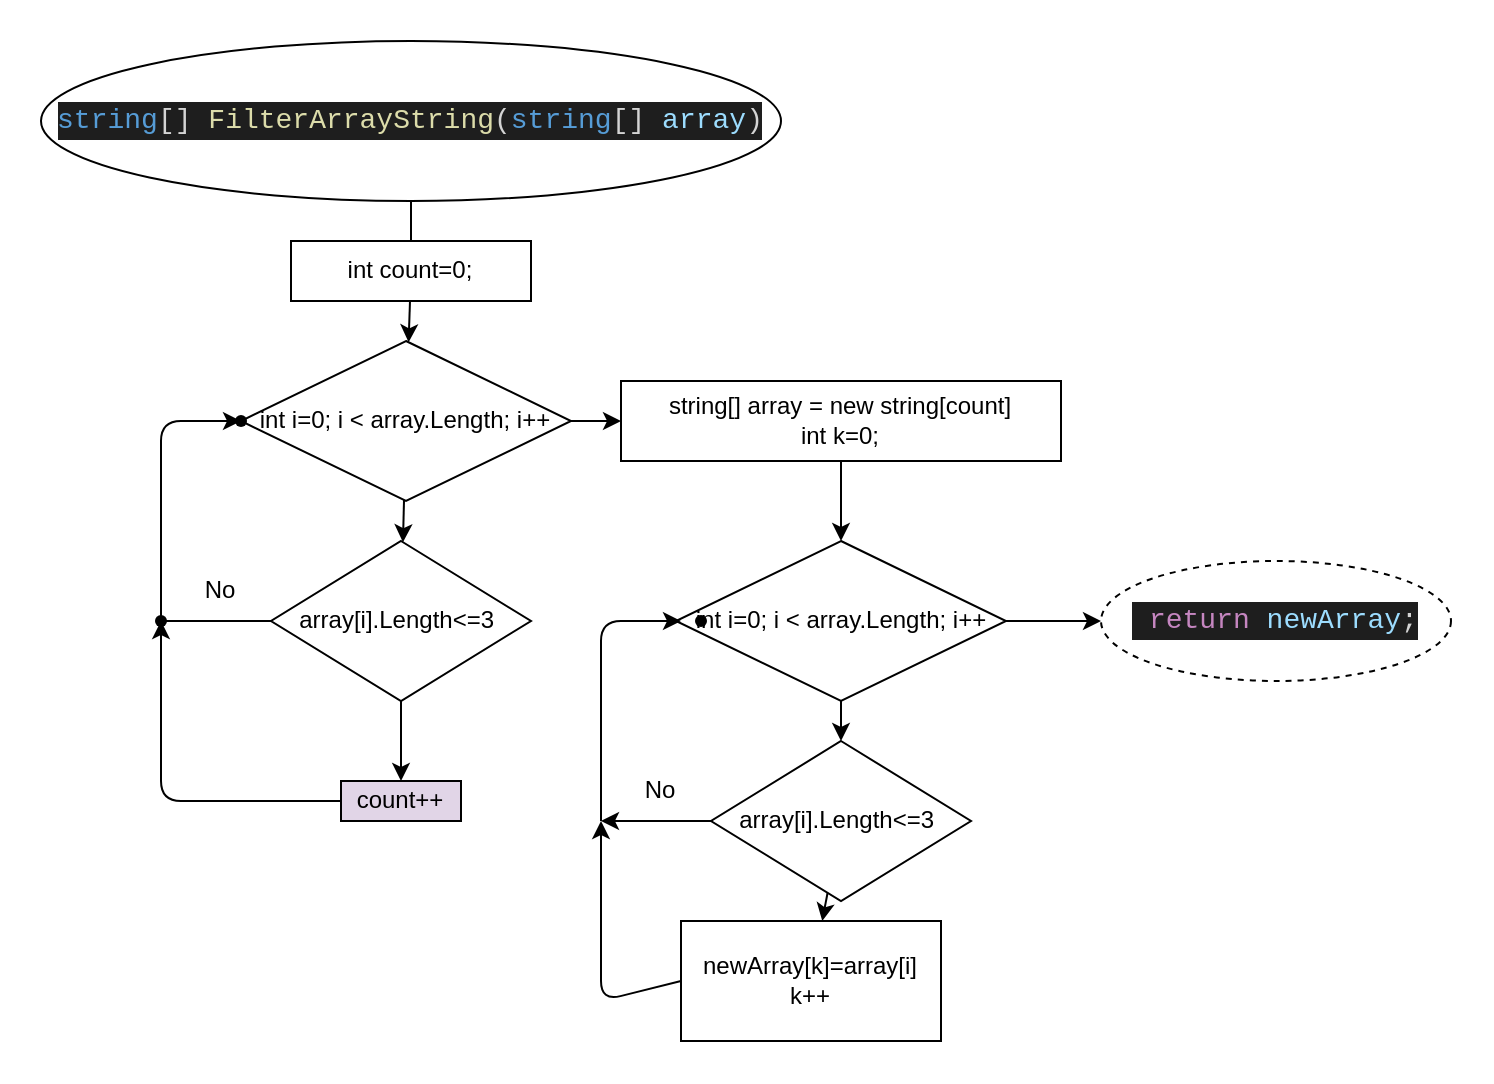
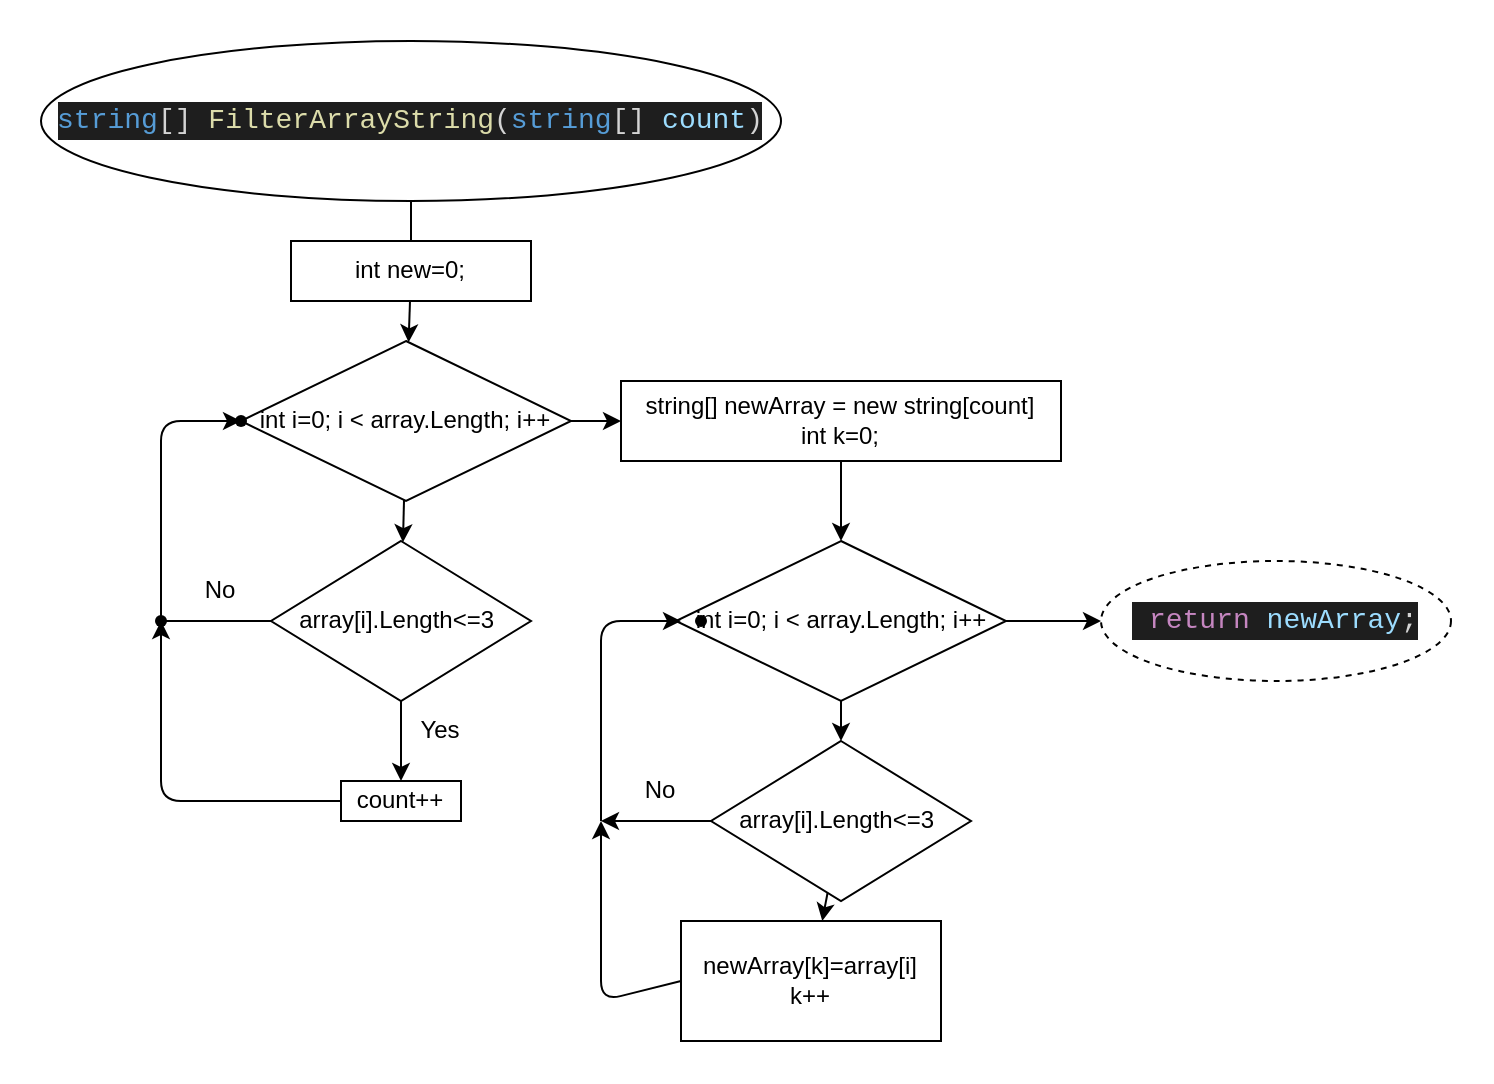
node "string[] FilterArrayString(string[] array)": label "string[] FilterArrayString(string[] array)" -> "string[] FilterArrayString(string[] count)"
node "int count=0;": label "int count=0;" -> "int new=0;"
node "string[] array = new string[count] int k=0;": label "string[] array = new string[count] int k=0;" -> "string[] newArray = new string[count] int k=0;"
node "Yes": added
node "count++": fillcolor #e1d5e7 -> #ffffff
